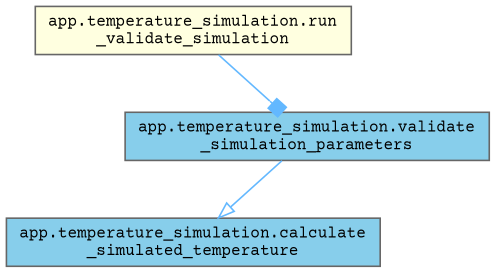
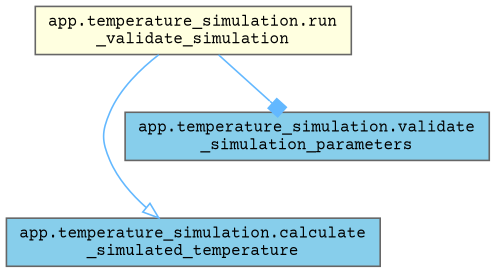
edge "app.temperature_simulation.validate _simulation_parameters" -> "app.temperature_simulation.calculate _simulated_temperature": now "app.temperature_simulation.run _validate_simulation" -> "app.temperature_simulation.calculate _simulated_temperature"
